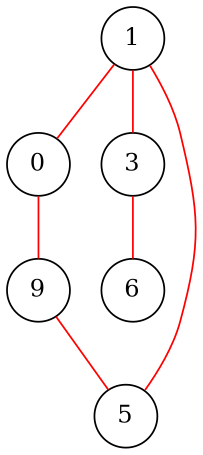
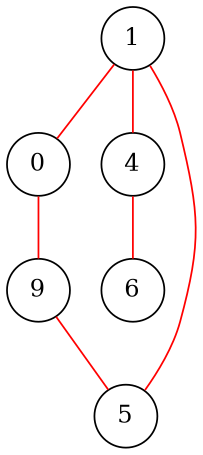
node "3": label "3" -> "4"
